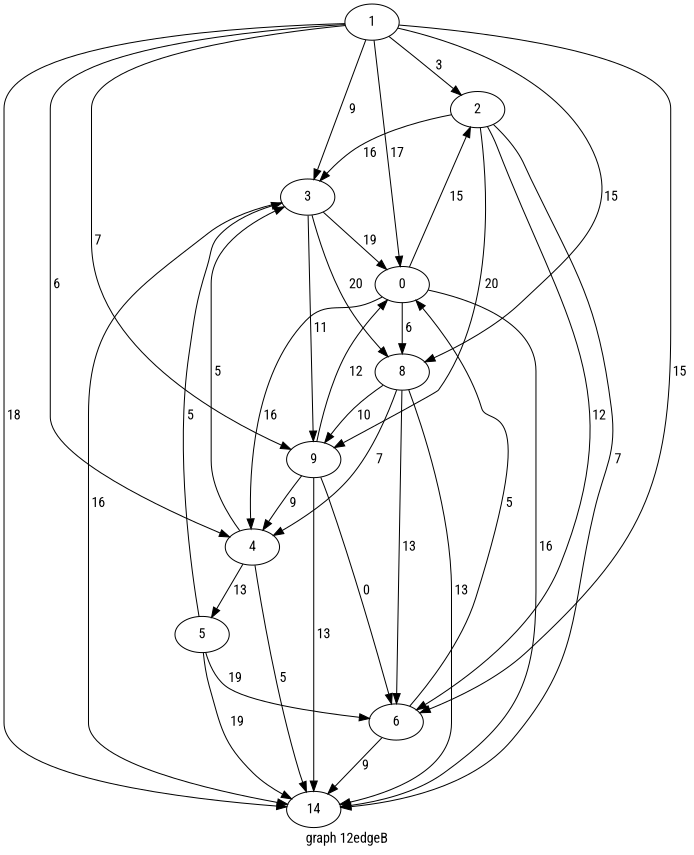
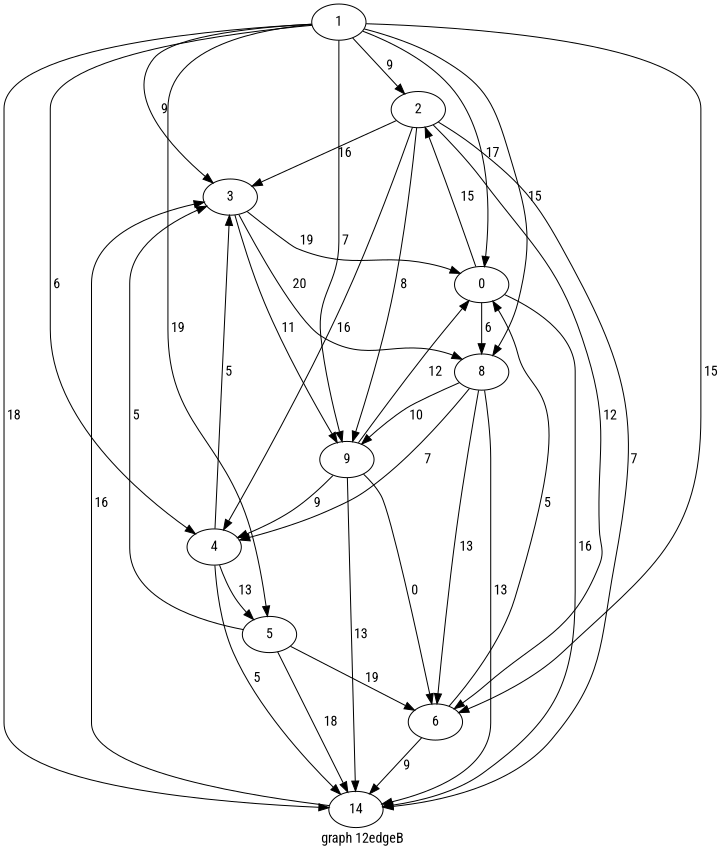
edge "1" -> "2": label " 3 " -> " 9 "
edge "1" -> "5": added, label "19"
edge "2" -> "9": label " 20 " -> " 8 "
edge "0" -> "4": now "2" -> "4"
edge "3" -> "14": reversed
edge "5" -> "14": label " 19 " -> " 18 "
